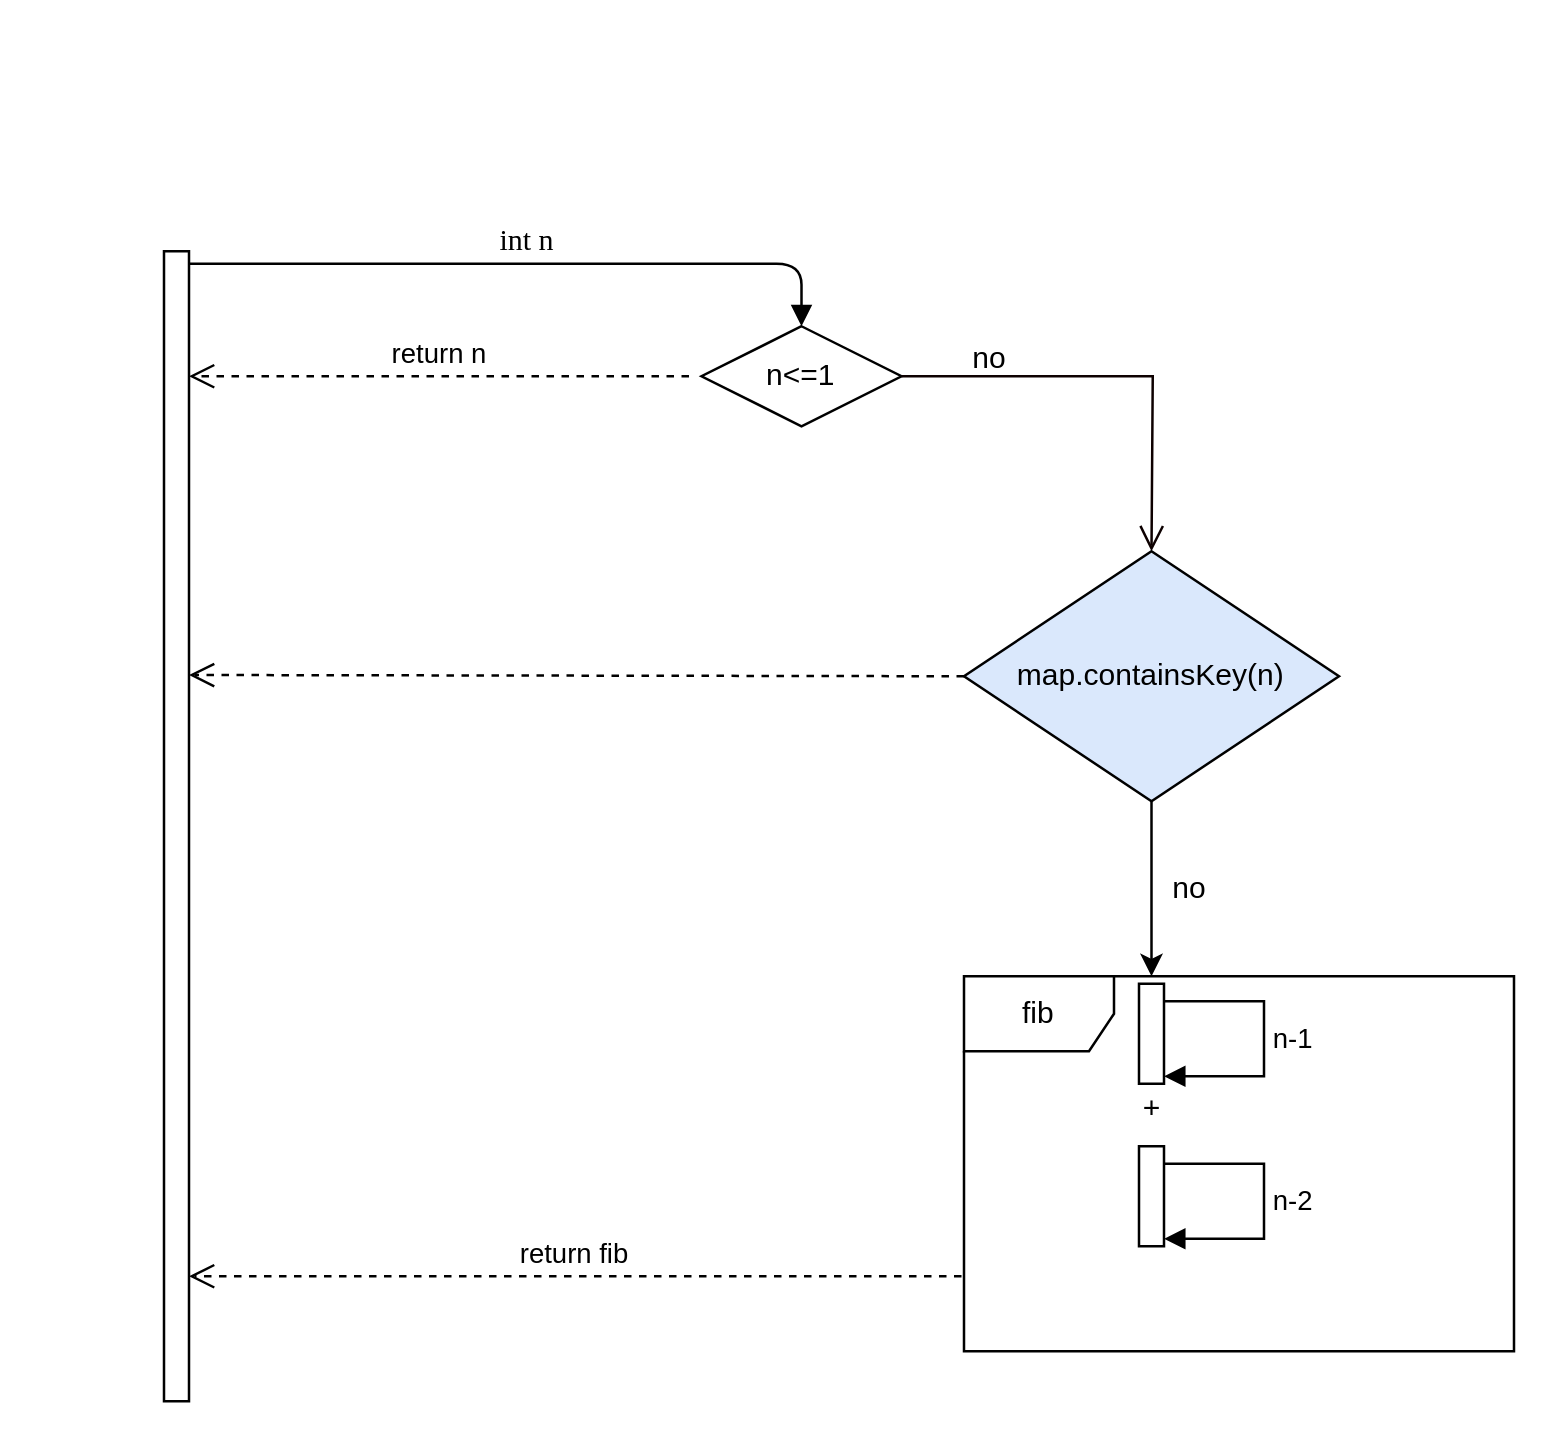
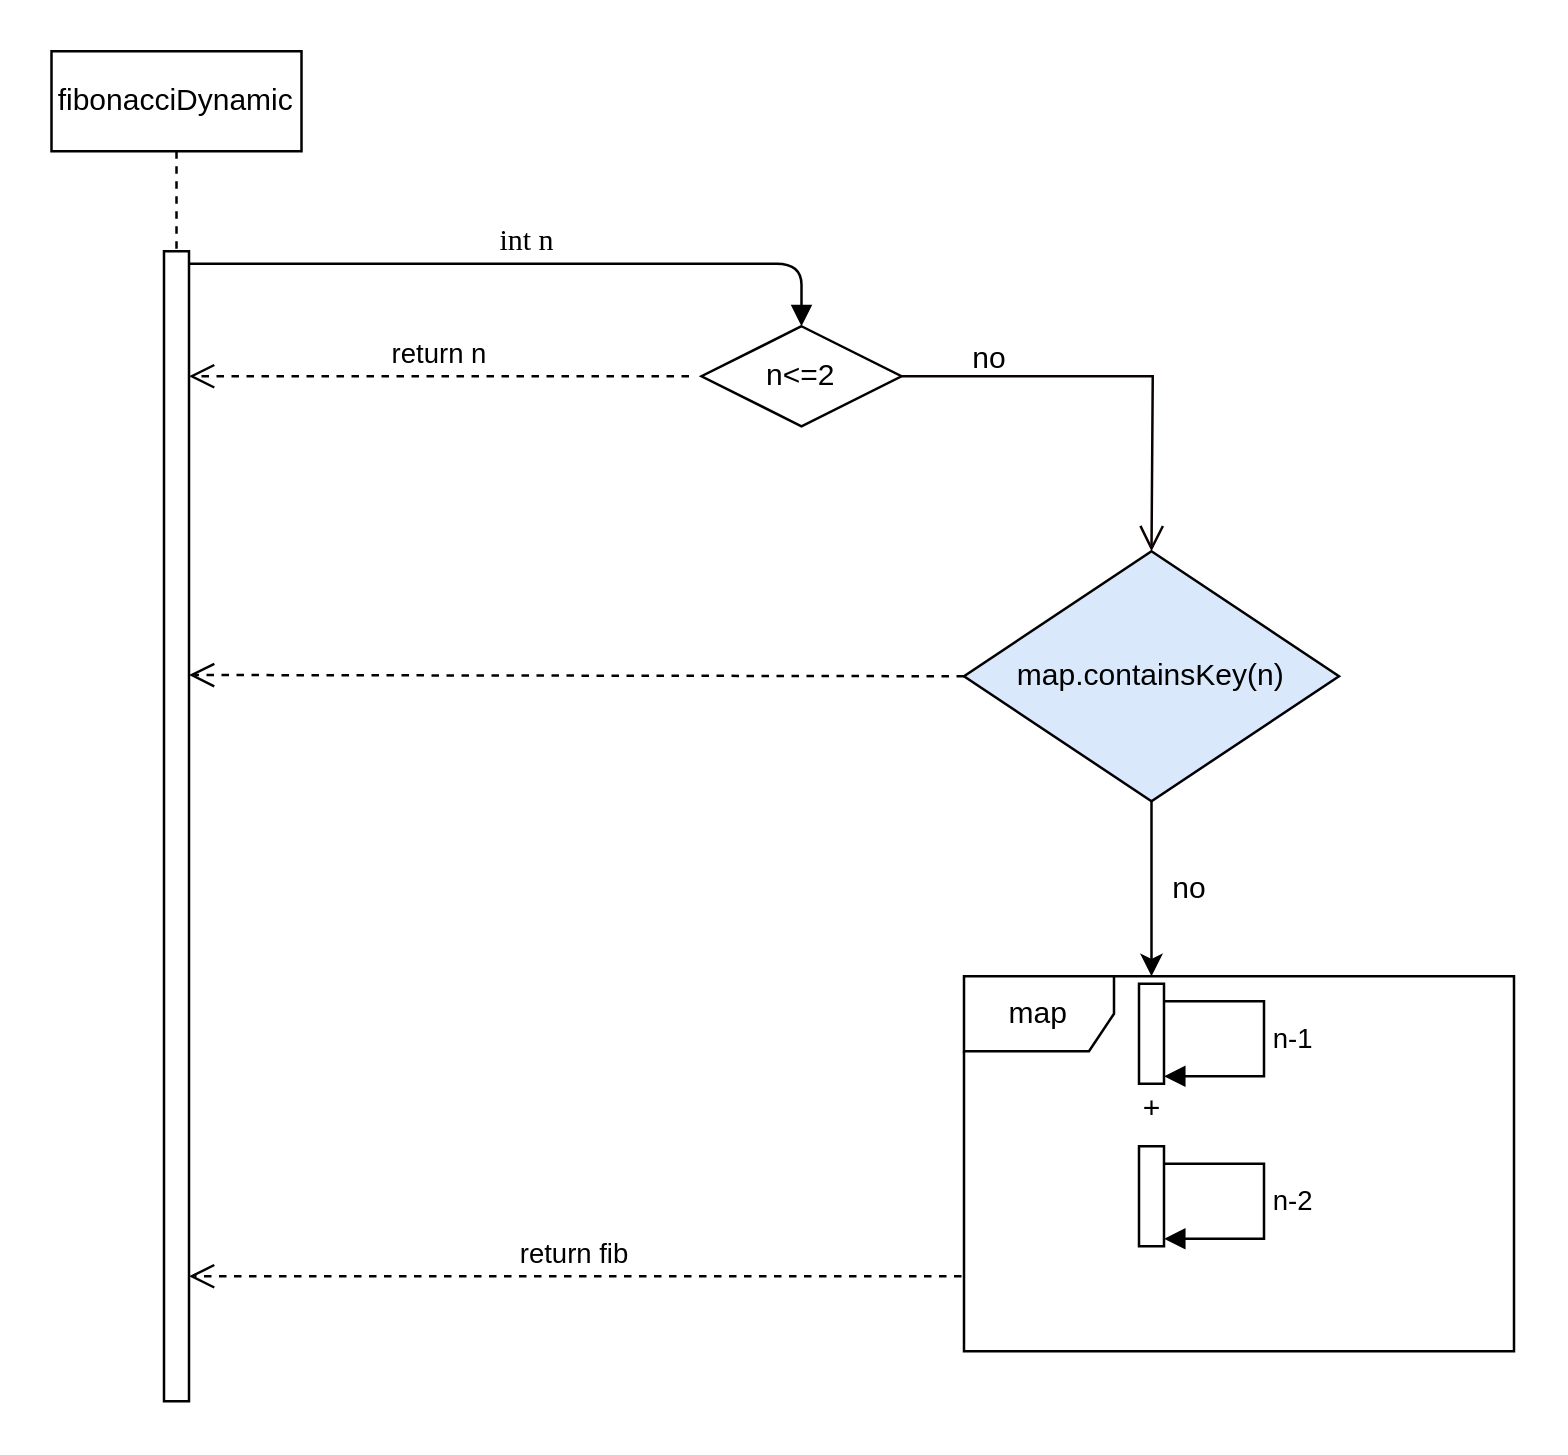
node "fibonacciDynamic": added
node "n<=1": label "n<=1" -> "n<=2"
node "fib": label "fib" -> "map"
